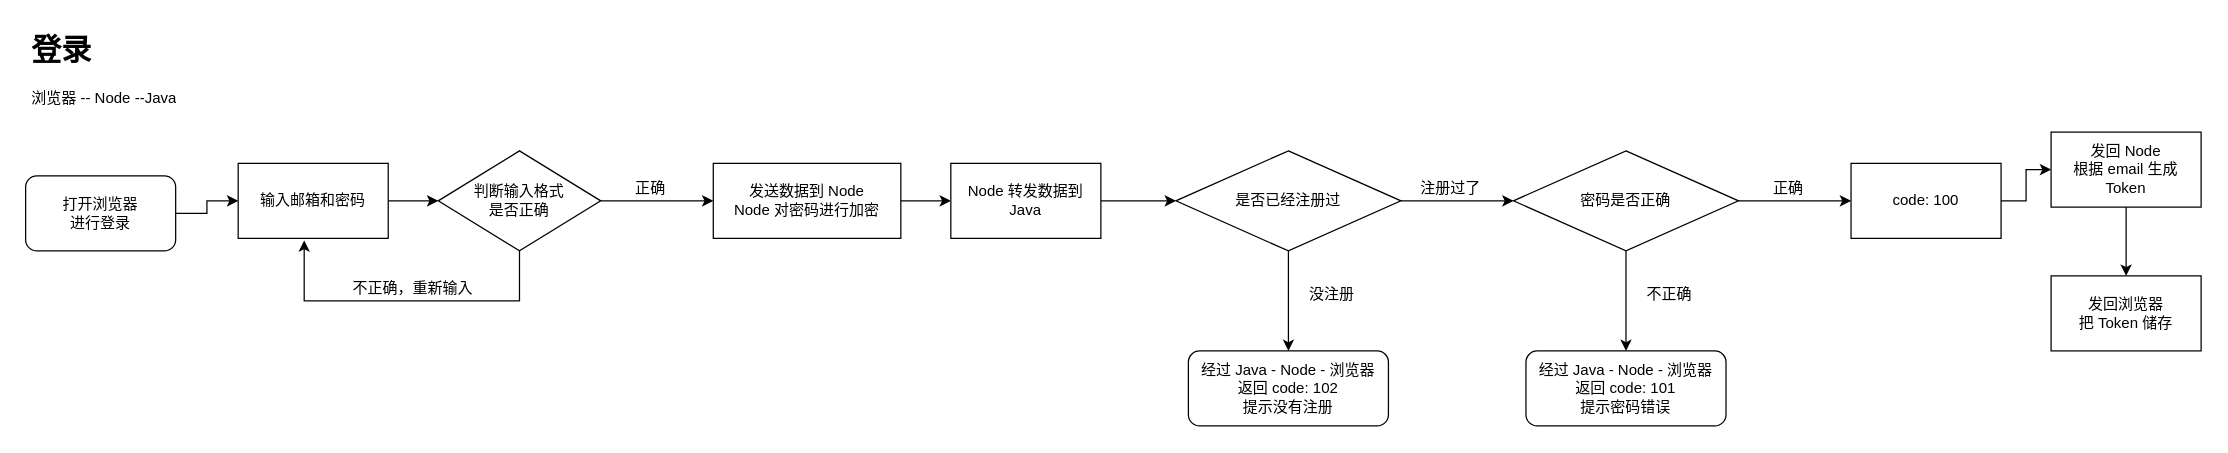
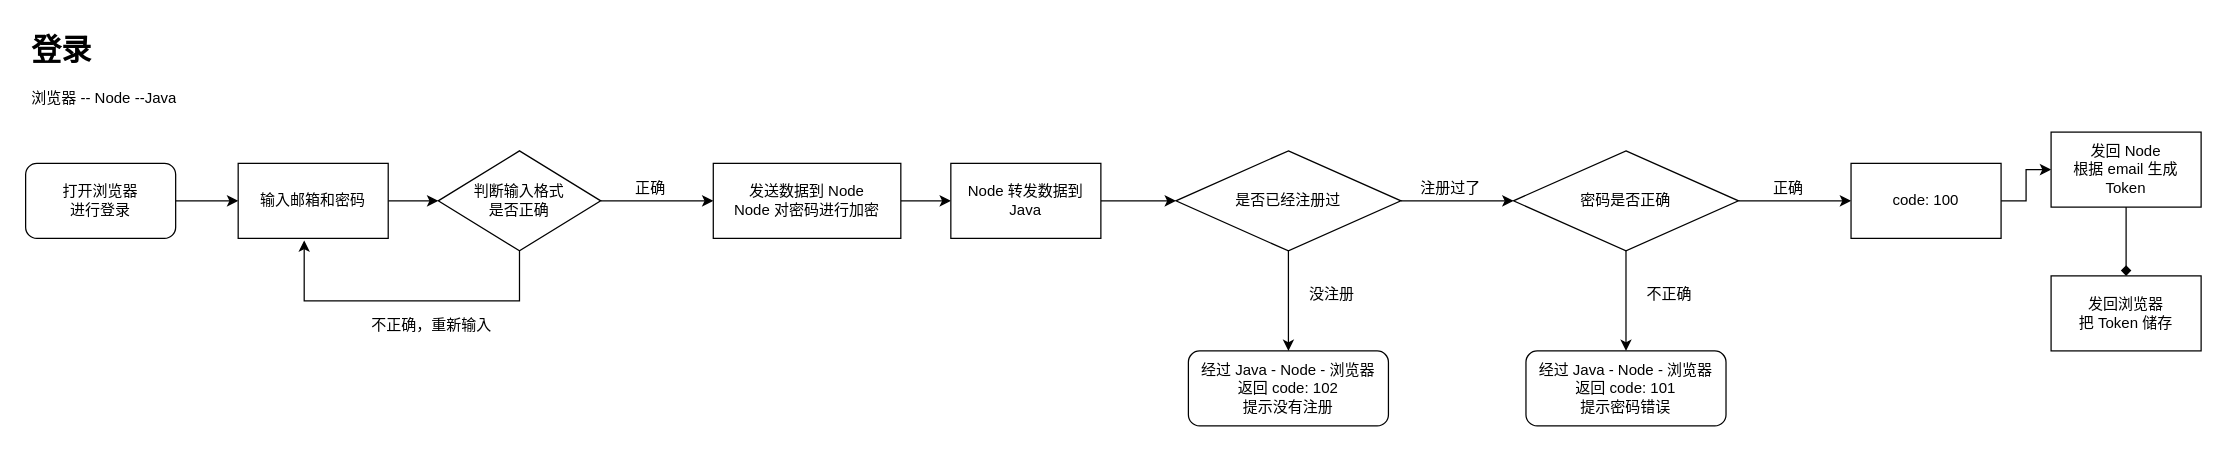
node "打开浏览器 进行登录": moved (101, 213) -> (101, 201)
edge "发回 Node 根据 email 生成 Token" -> "发回浏览器 把 Token 储存": arrowhead classic -> diamond
node "不正确，重新输入": moved (413, 288) -> (432, 326)
